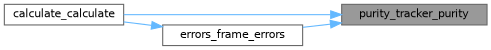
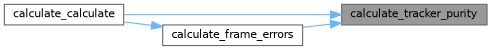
node "purity_tracker_purity": label "purity_tracker_purity" -> "calculate_tracker_purity"
node "errors_frame_errors": label "errors_frame_errors" -> "calculate_frame_errors"
